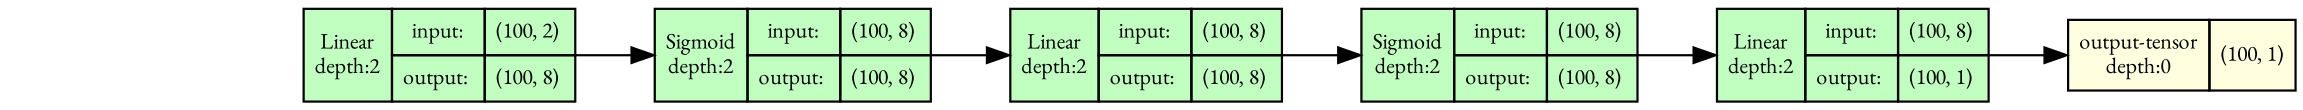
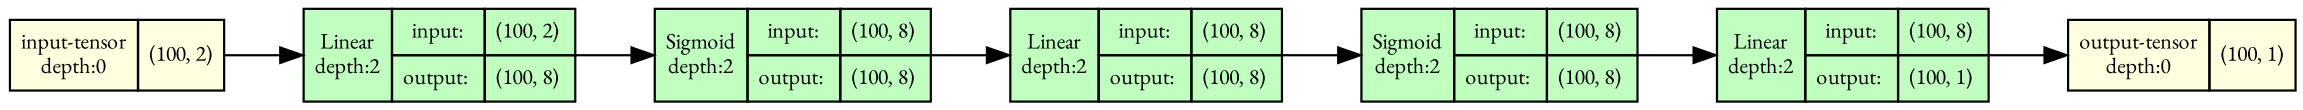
node "input-tensor": added
